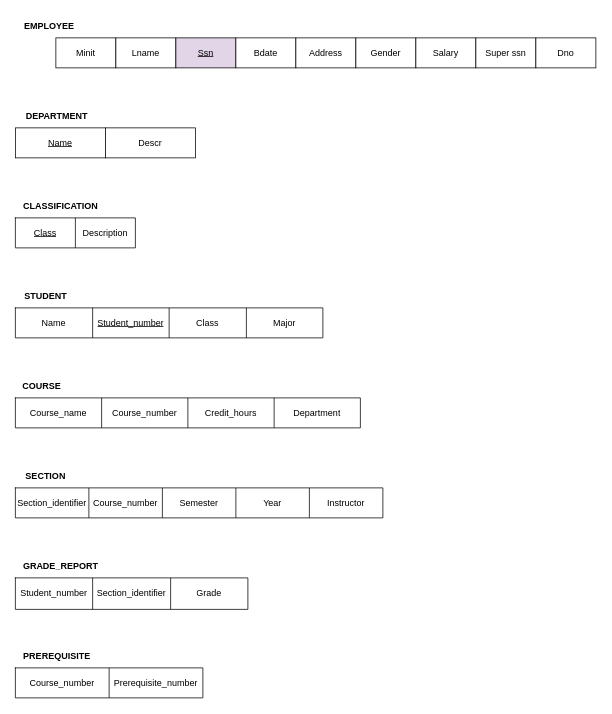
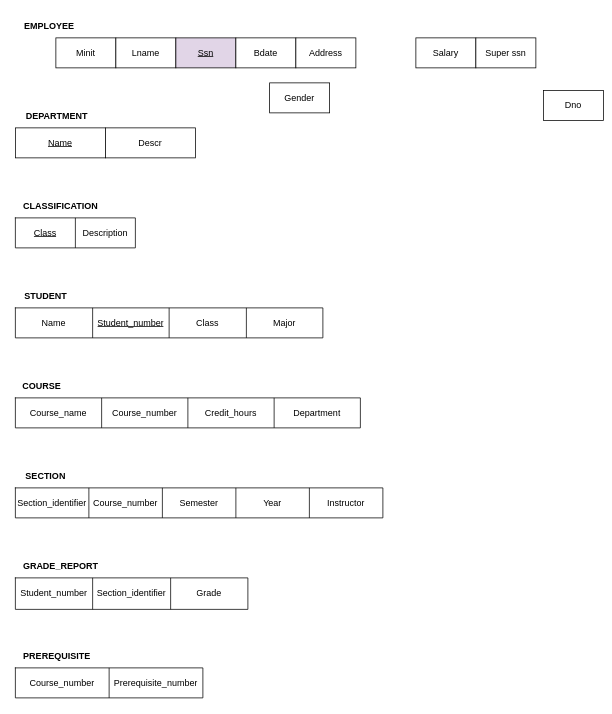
node "Gender": moved (386, 53) -> (300, 98)
node "Dno": moved (566, 53) -> (573, 105)
